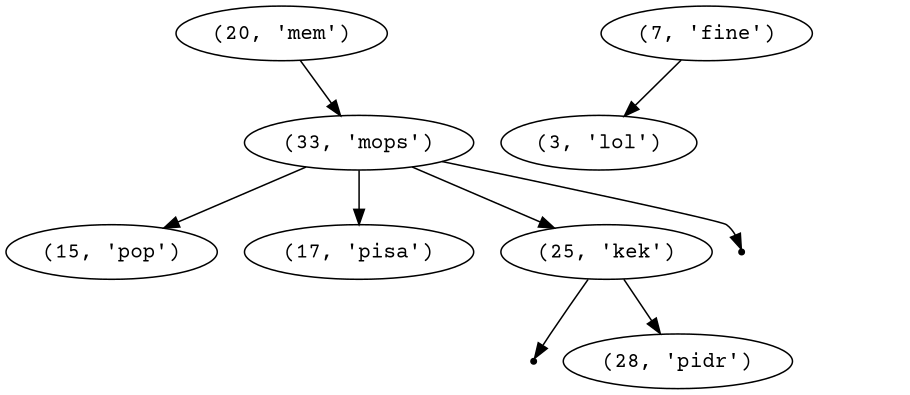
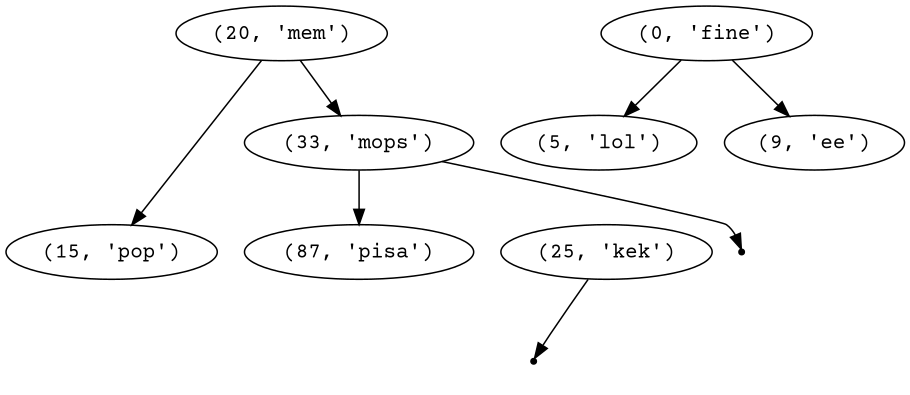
node "(7, 'fine')": label "(7, 'fine')" -> "(0, 'fine')"
node "(3, 'lol')": label "(3, 'lol')" -> "(5, 'lol')"
node "(9, 'ee')": added
edge "(33, 'mops')" -> "(15, 'pop')": now "(20, 'mem')" -> "(15, 'pop')"
edge "(33, 'mops')" -> "(25, 'kek')": removed
node "(17, 'pisa')": label "(17, 'pisa')" -> "(87, 'pisa')"
node "(28, 'pidr')": removed
